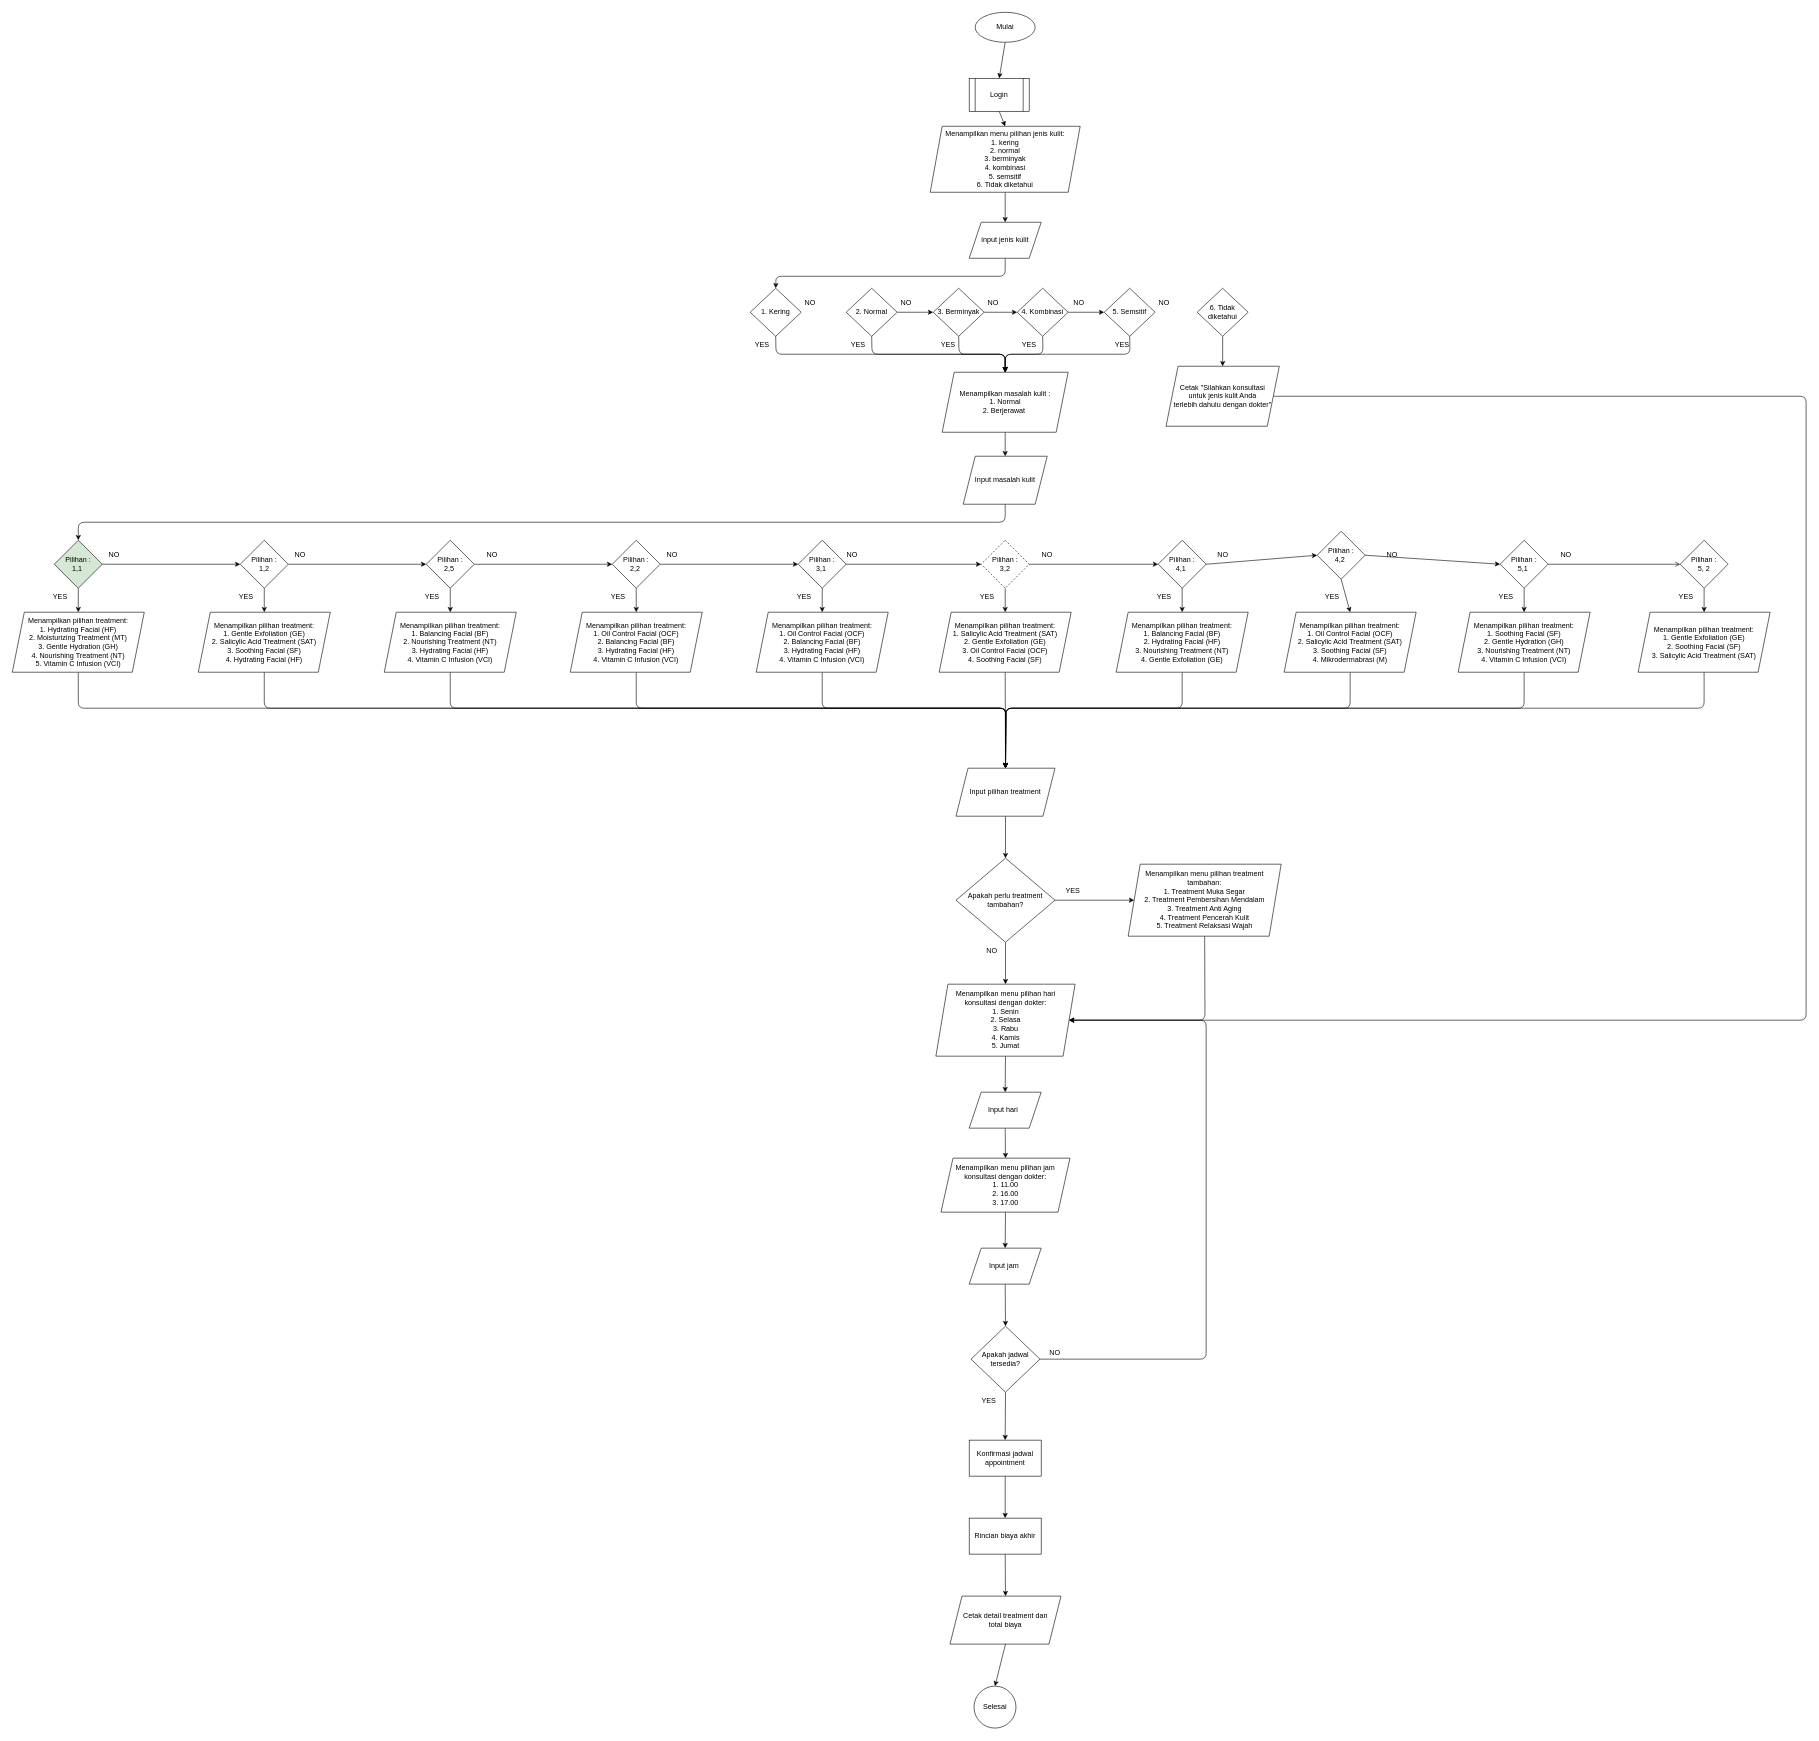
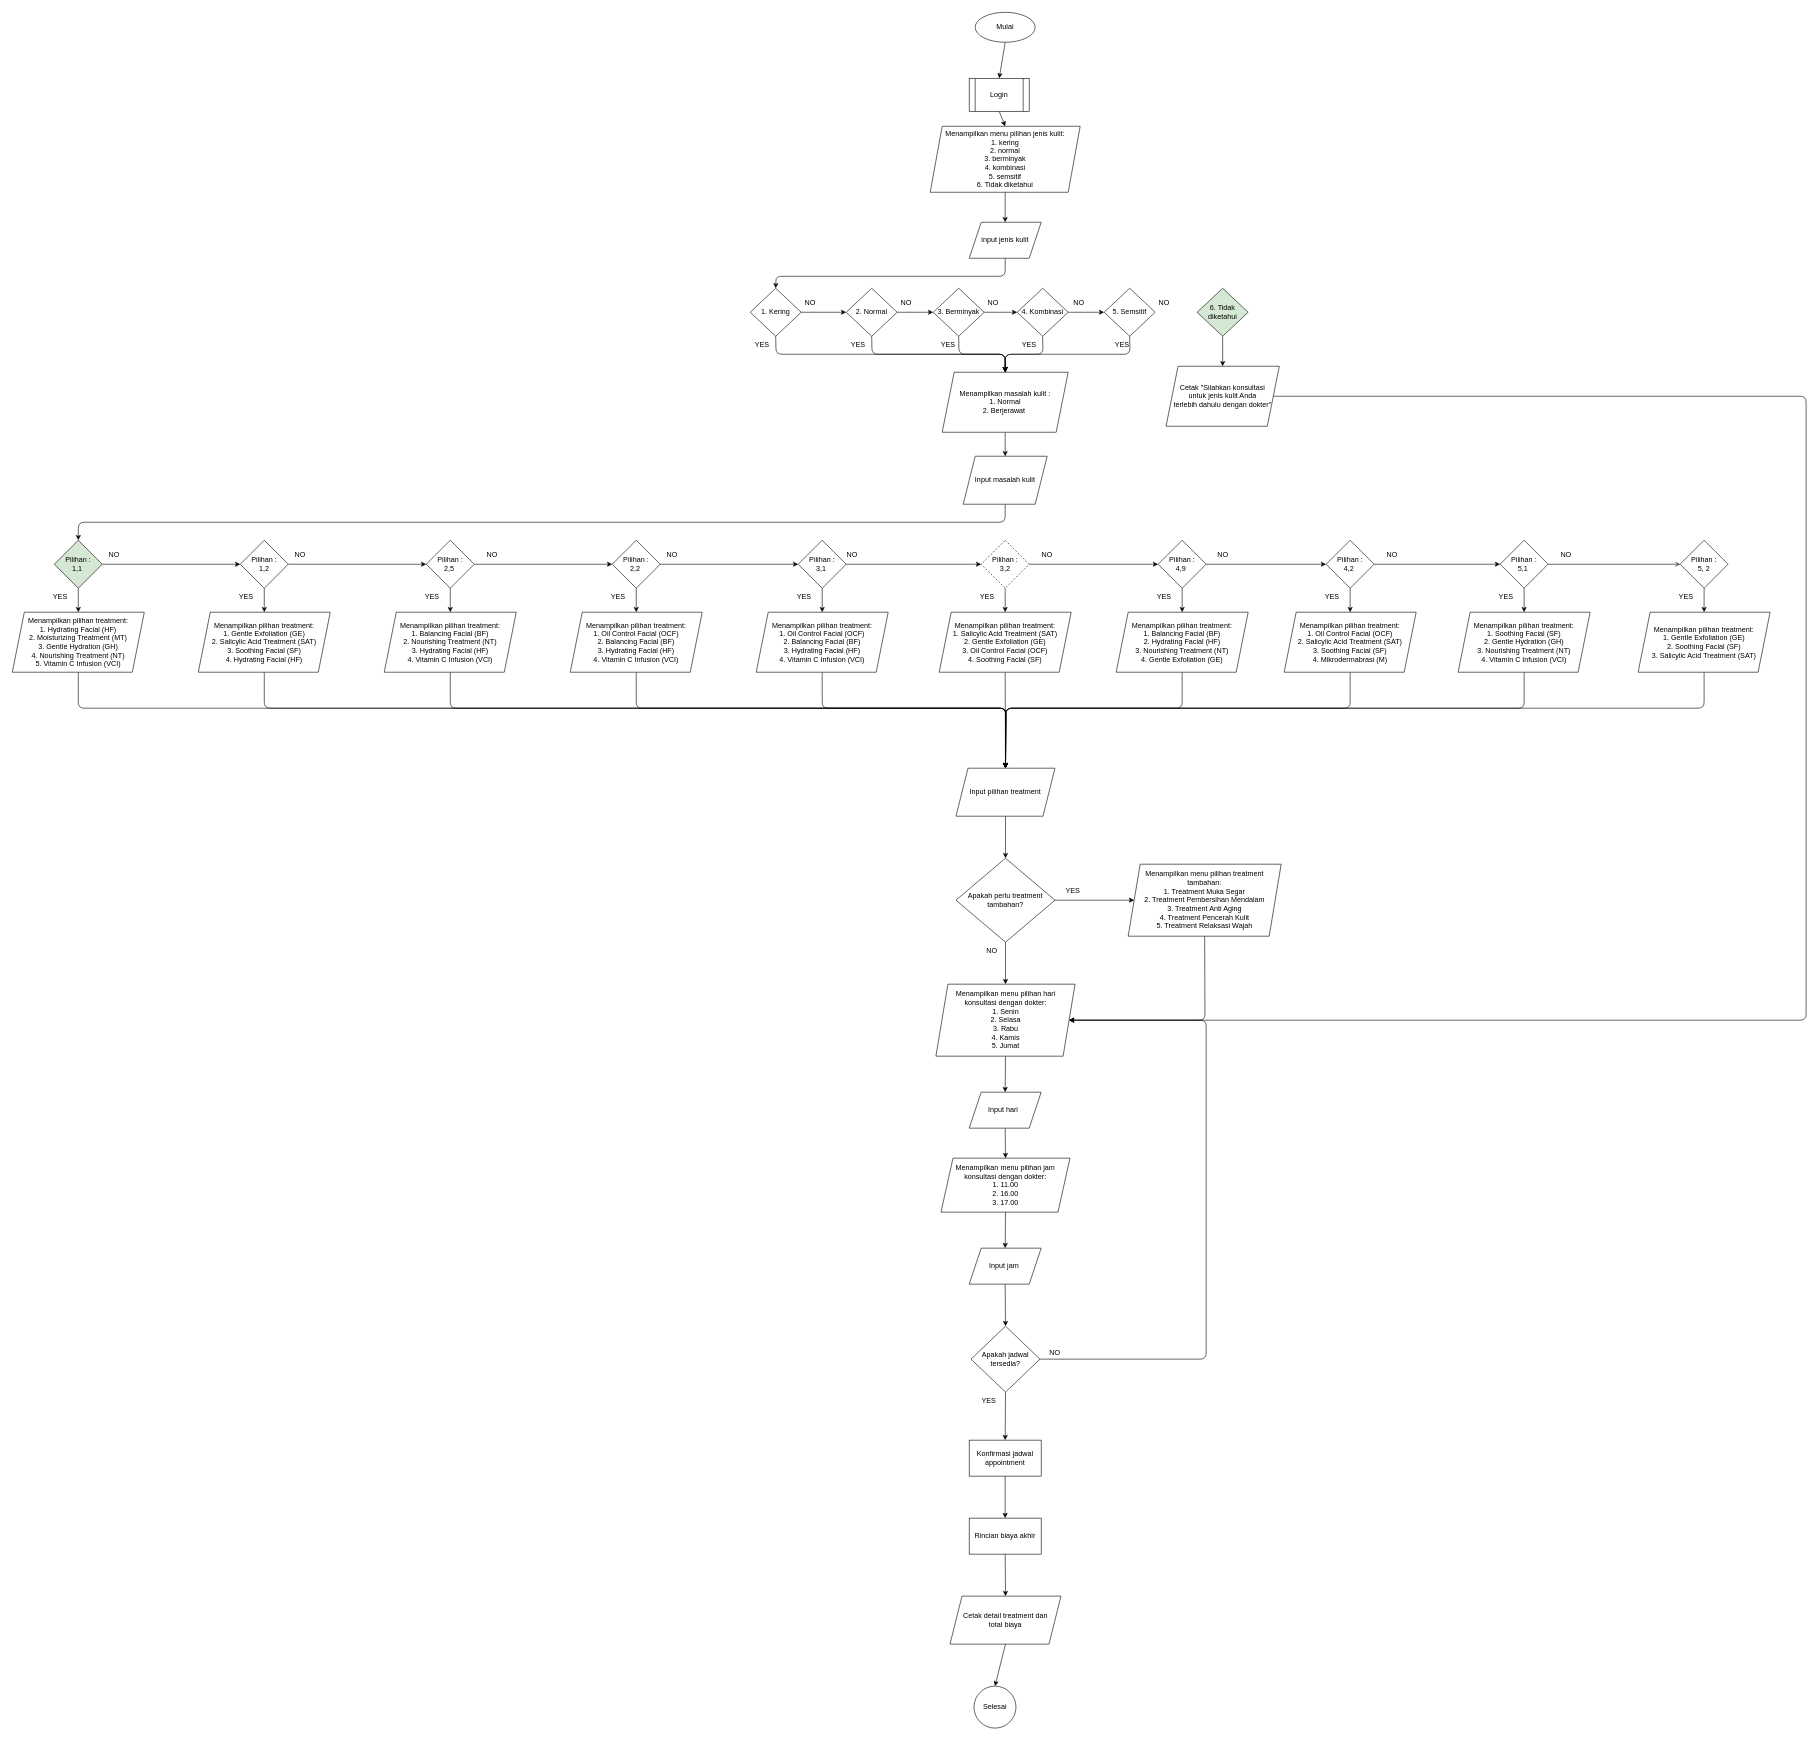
edge "1. Kering" -> "2. Normal": added
node "6. Tidak diketahui": fillcolor #ffffff -> #d5e8d4
node "Pilihan : 4,2": moved (1341, 555) -> (1350, 564)
node "Pilihan : 4,1": label "Pilihan : 4,1" -> "Pilihan : 4,9"
